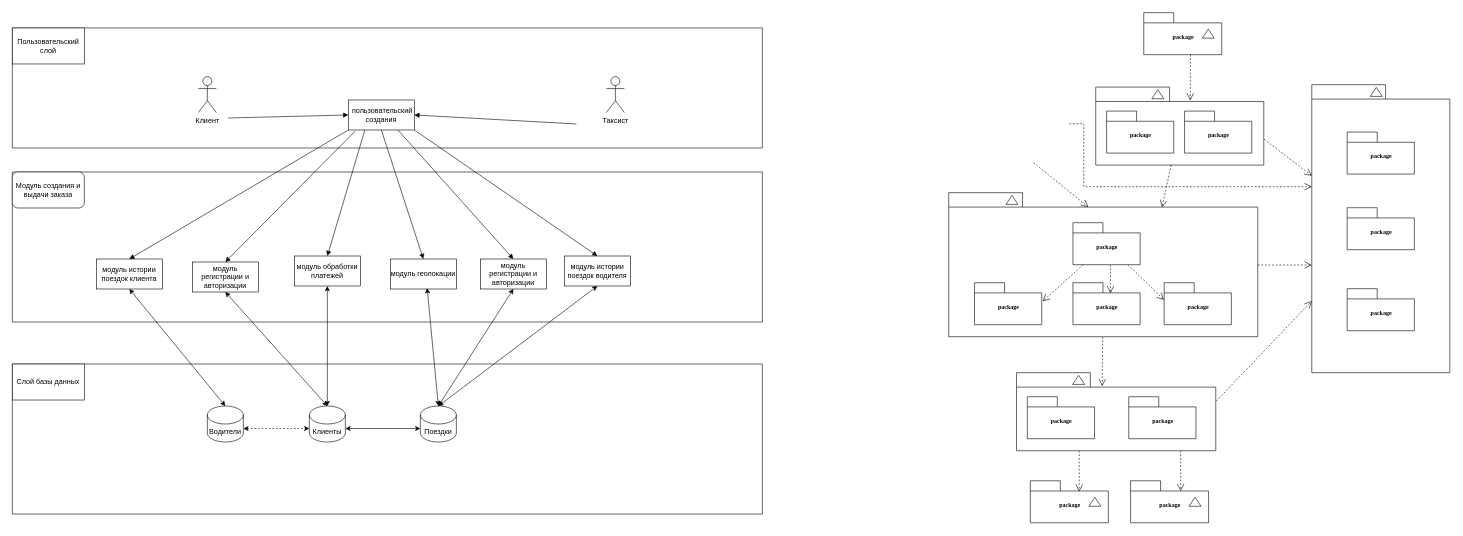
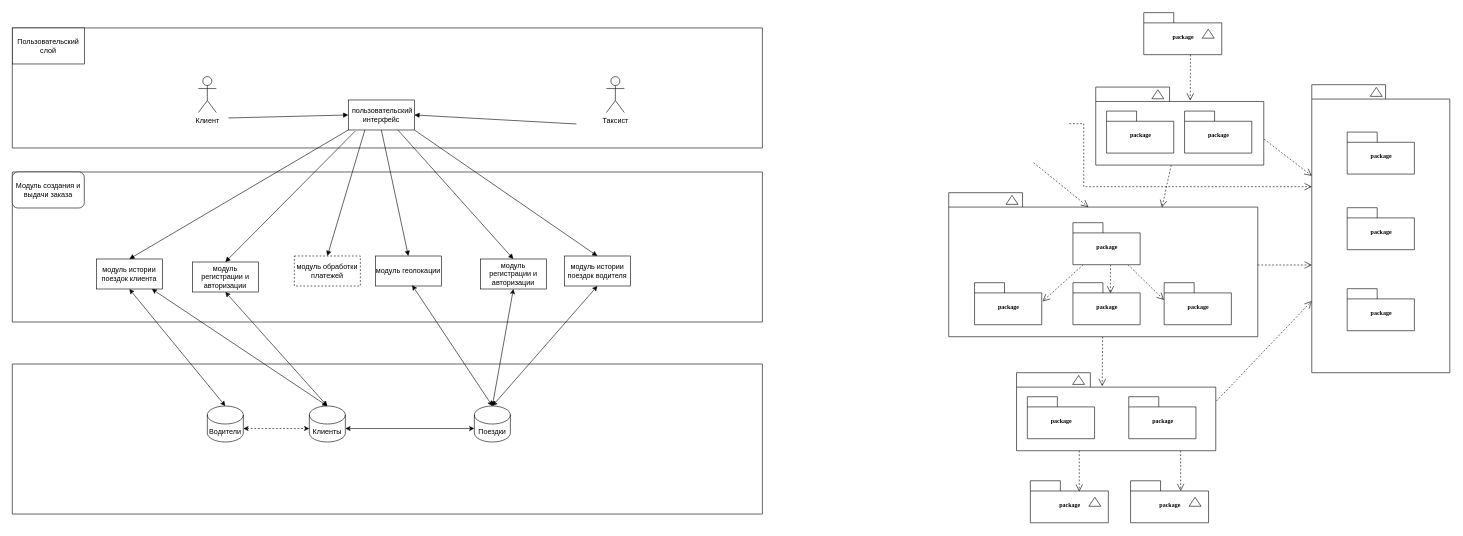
node "пользовательский создания": label "пользовательский создания" -> "пользовательский интерфейс"
node "модуль обработки платежей": style solid -> dashed
node "модуль геолокации": moved (423, 274) -> (408, 271)
edge "модуль обработки платежей" -- "Клиенты": now "модуль истории поездок клиента" -- "Клиенты"
node "Слой базы данных": removed
node "Поездки": moved (438, 424) -> (492, 424)
